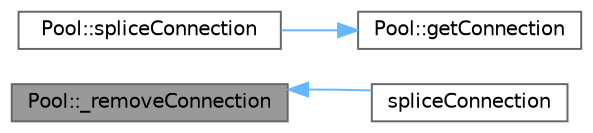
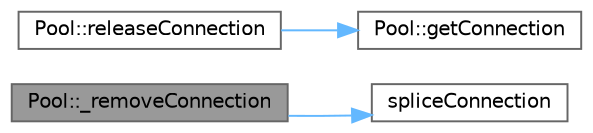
node "Pool::spliceConnection": label "Pool::spliceConnection" -> "Pool::releaseConnection"
edge "spliceConnection" -> "Pool::_removeConnection": reversed
